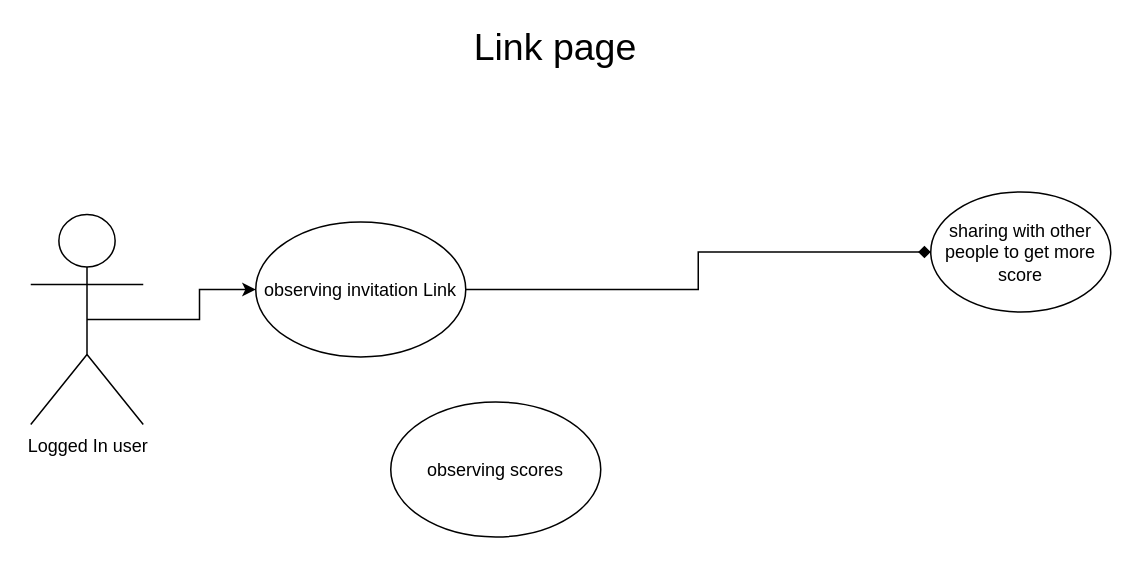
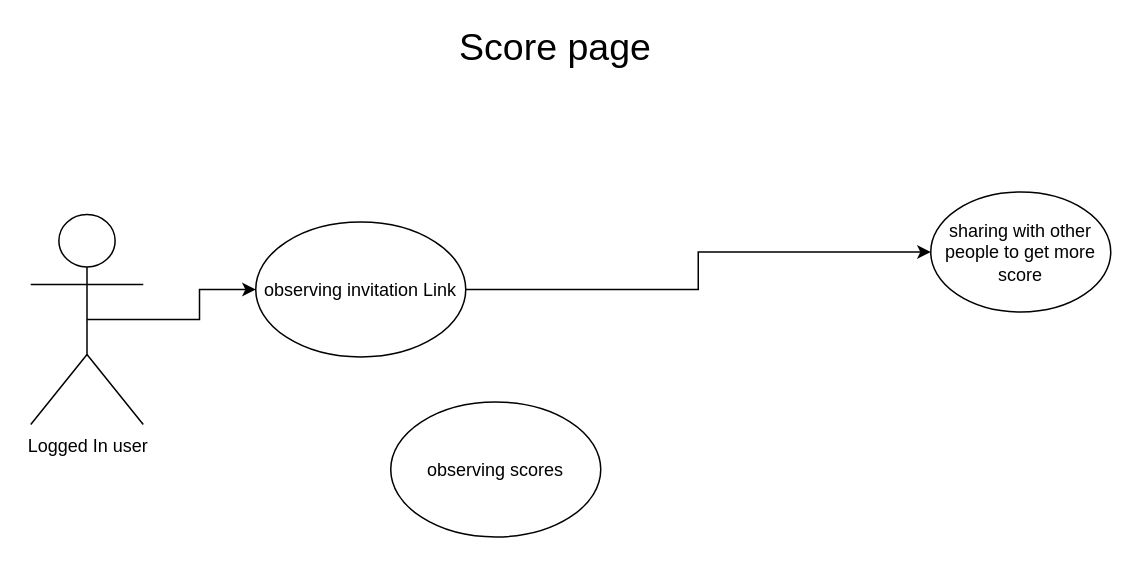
node "Link page": label "Link page" -> "Score page"
edge "observing invitation Link" -> "sharing with other people to get more score": arrowhead diamond -> classic
